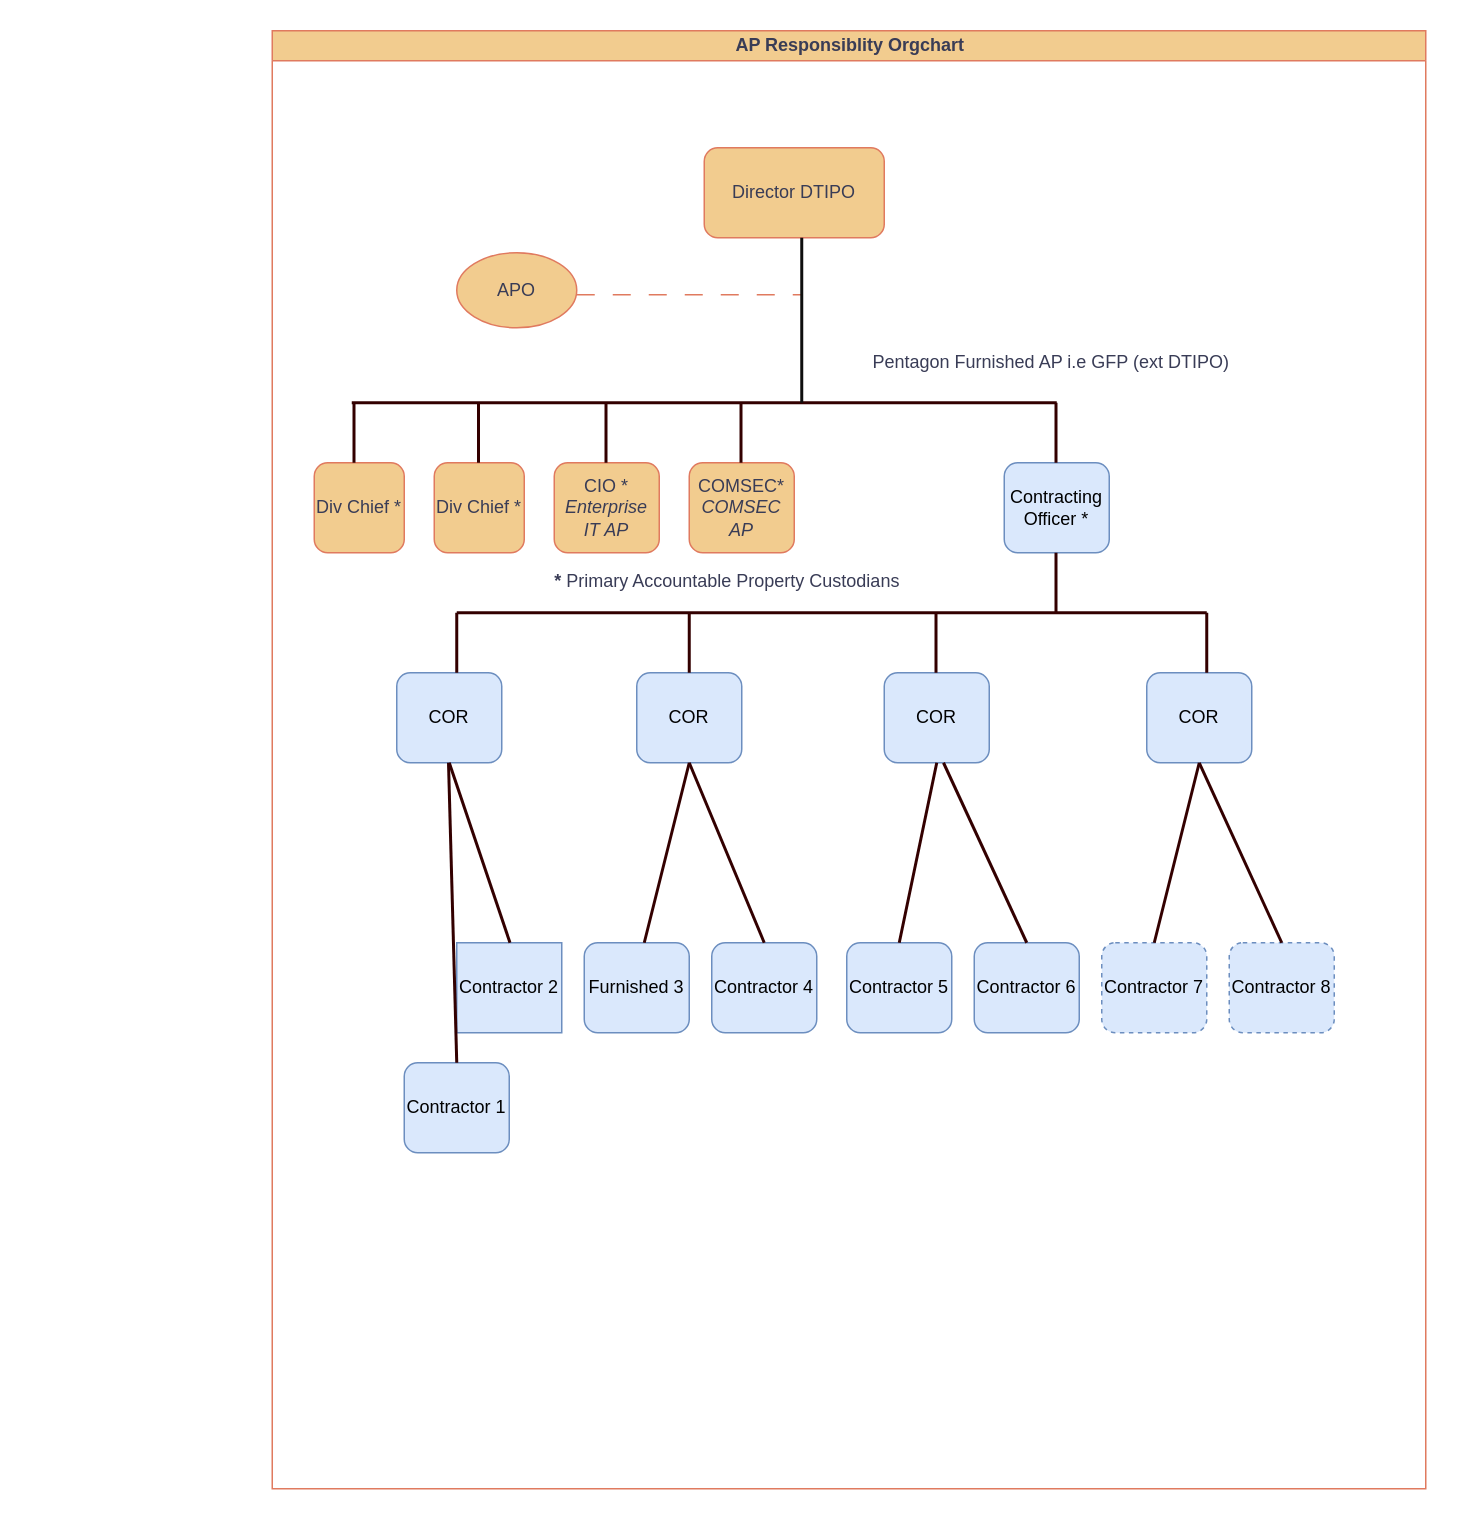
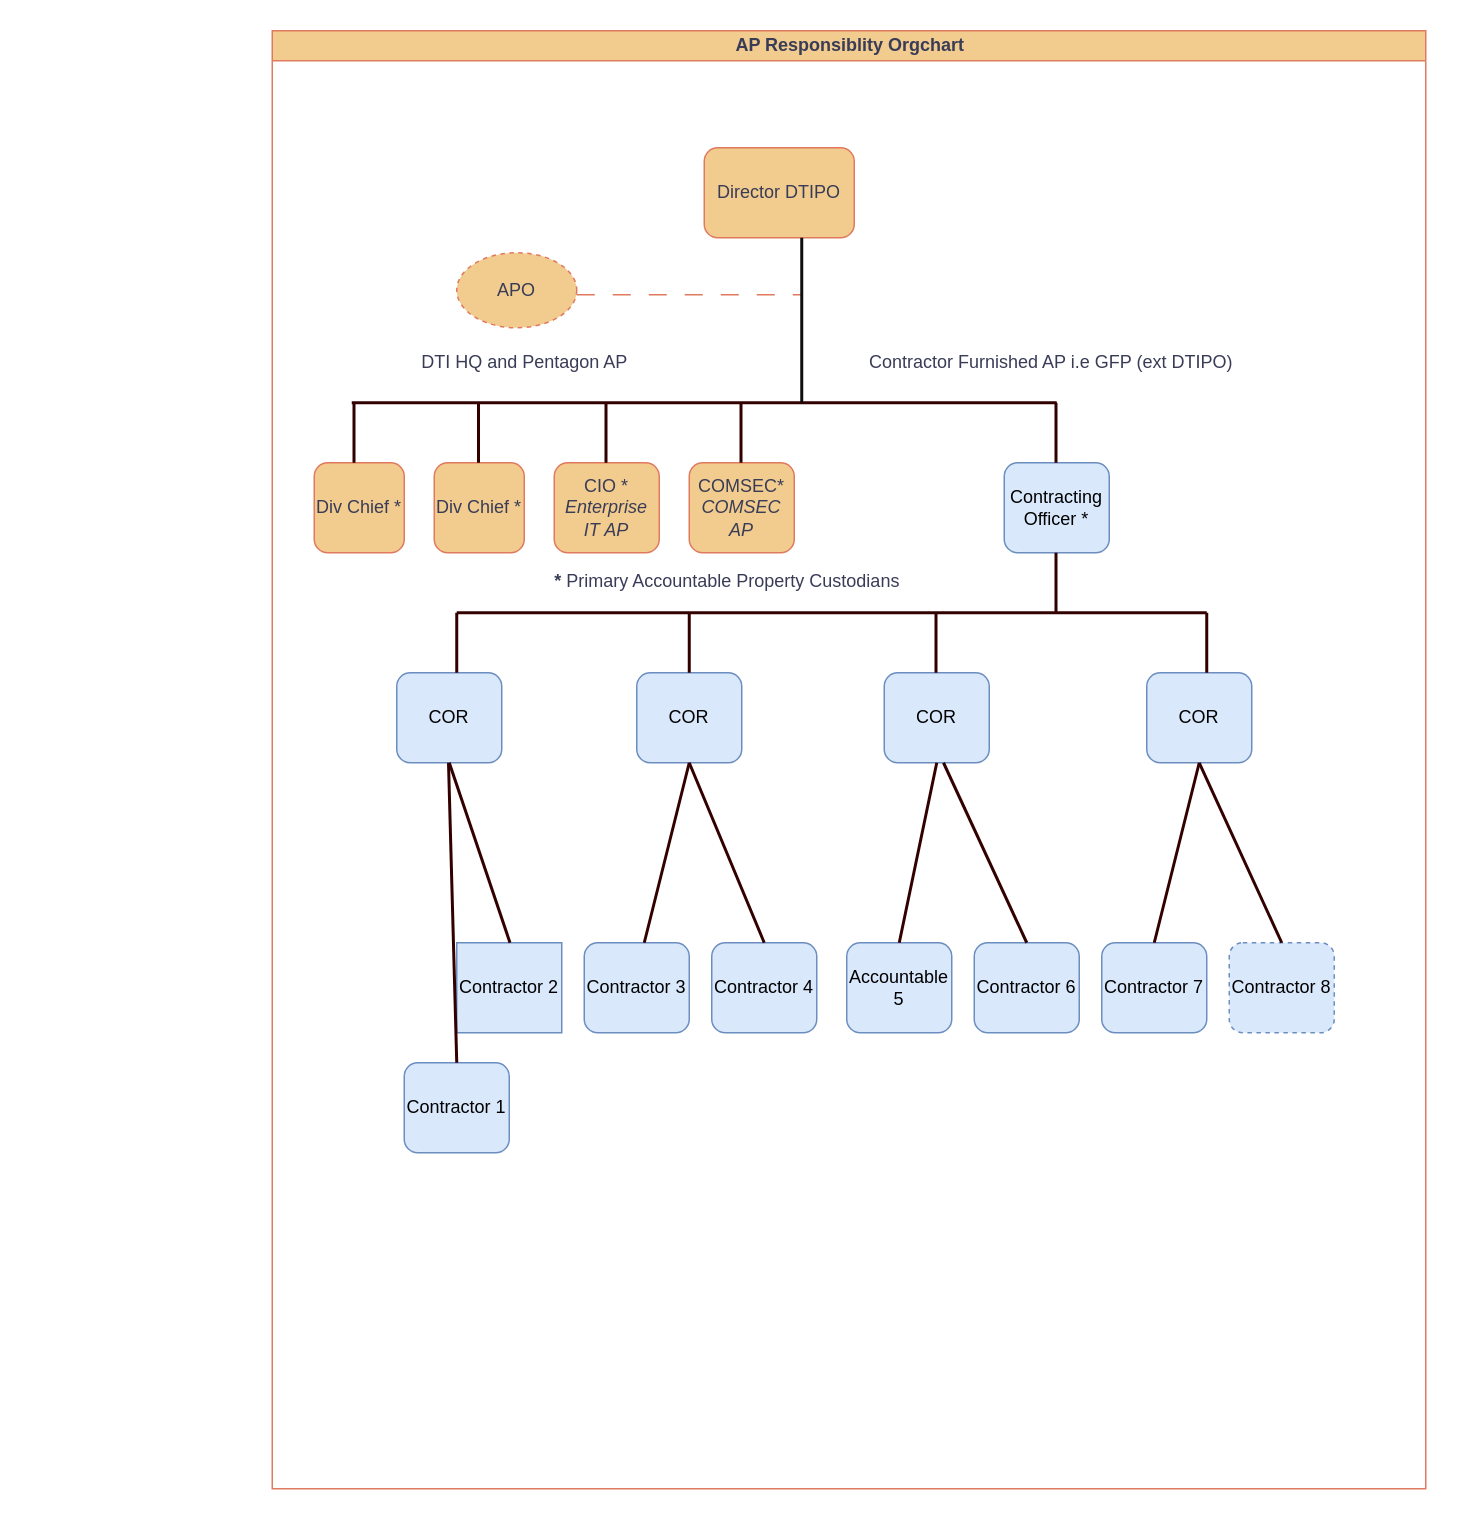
node "Director DTIPO": size 180x90 -> 150x90
node "APO": style solid -> dashed
node "DTI HQ and Pentagon AP": added
node "Pentagon Furnished AP i.e GFP (ext DTIPO)": label "Pentagon Furnished AP i.e GFP (ext DTIPO)" -> "Contractor Furnished AP i.e GFP (ext DTIPO)"
node "Furnished 3": label "Furnished 3" -> "Contractor 3"
node "Contractor 5": label "Contractor 5" -> "Accountable 5"
node "Contractor 7": style dashed -> solid
